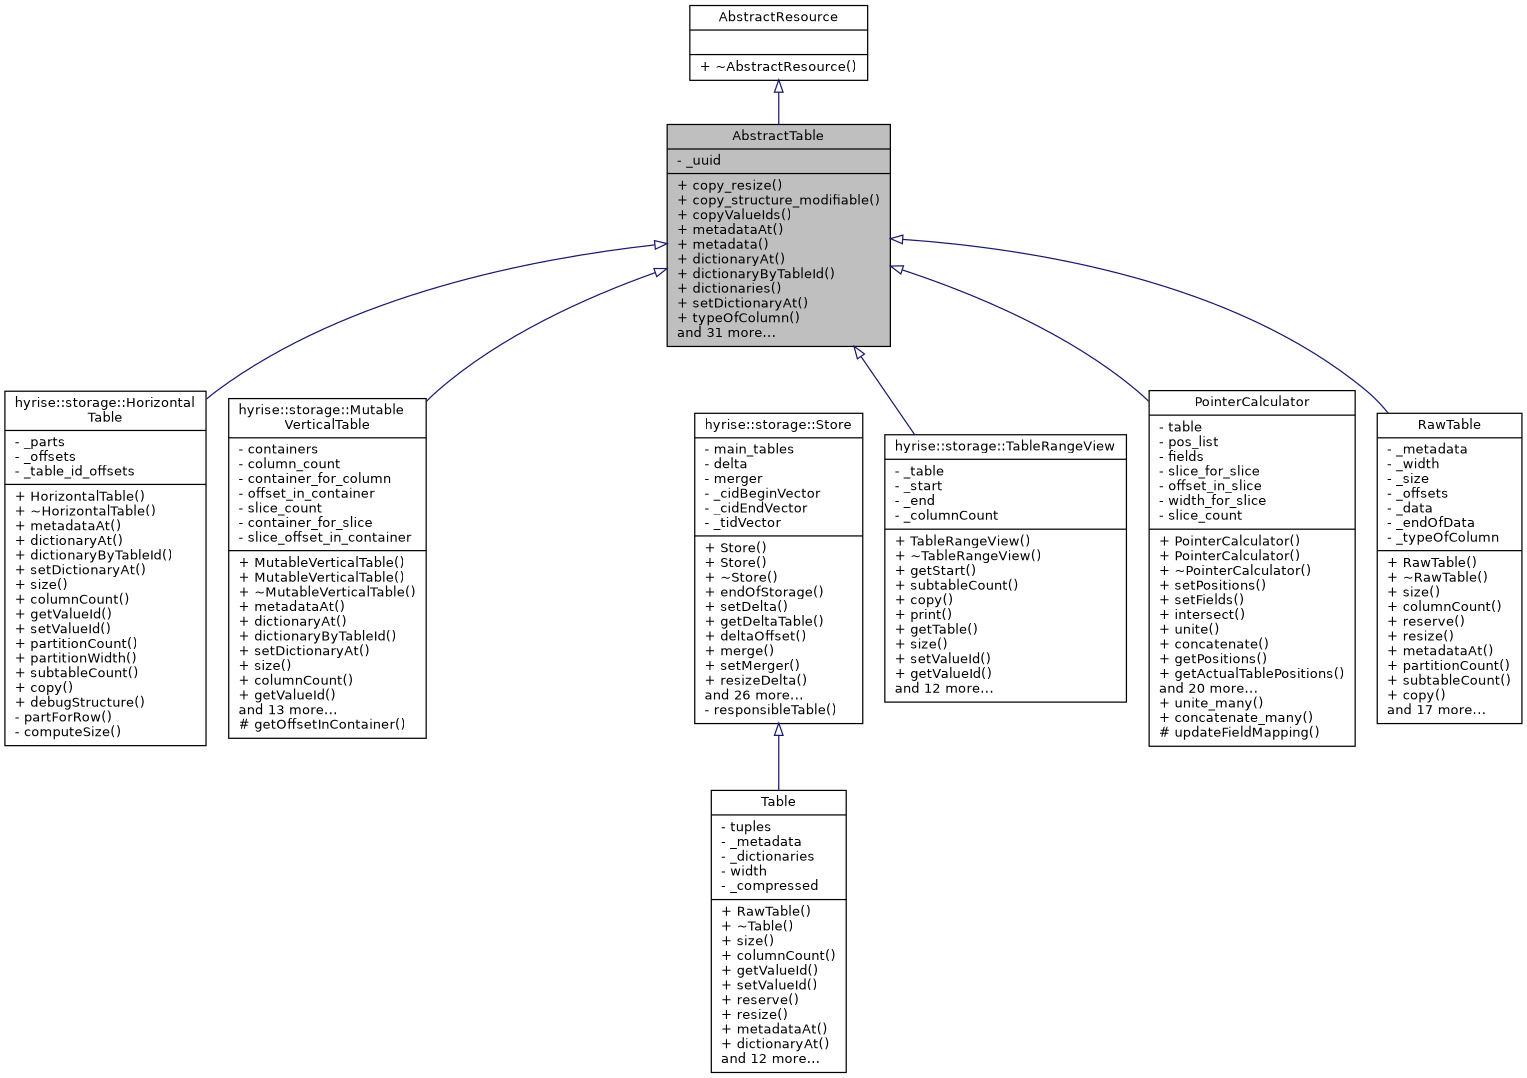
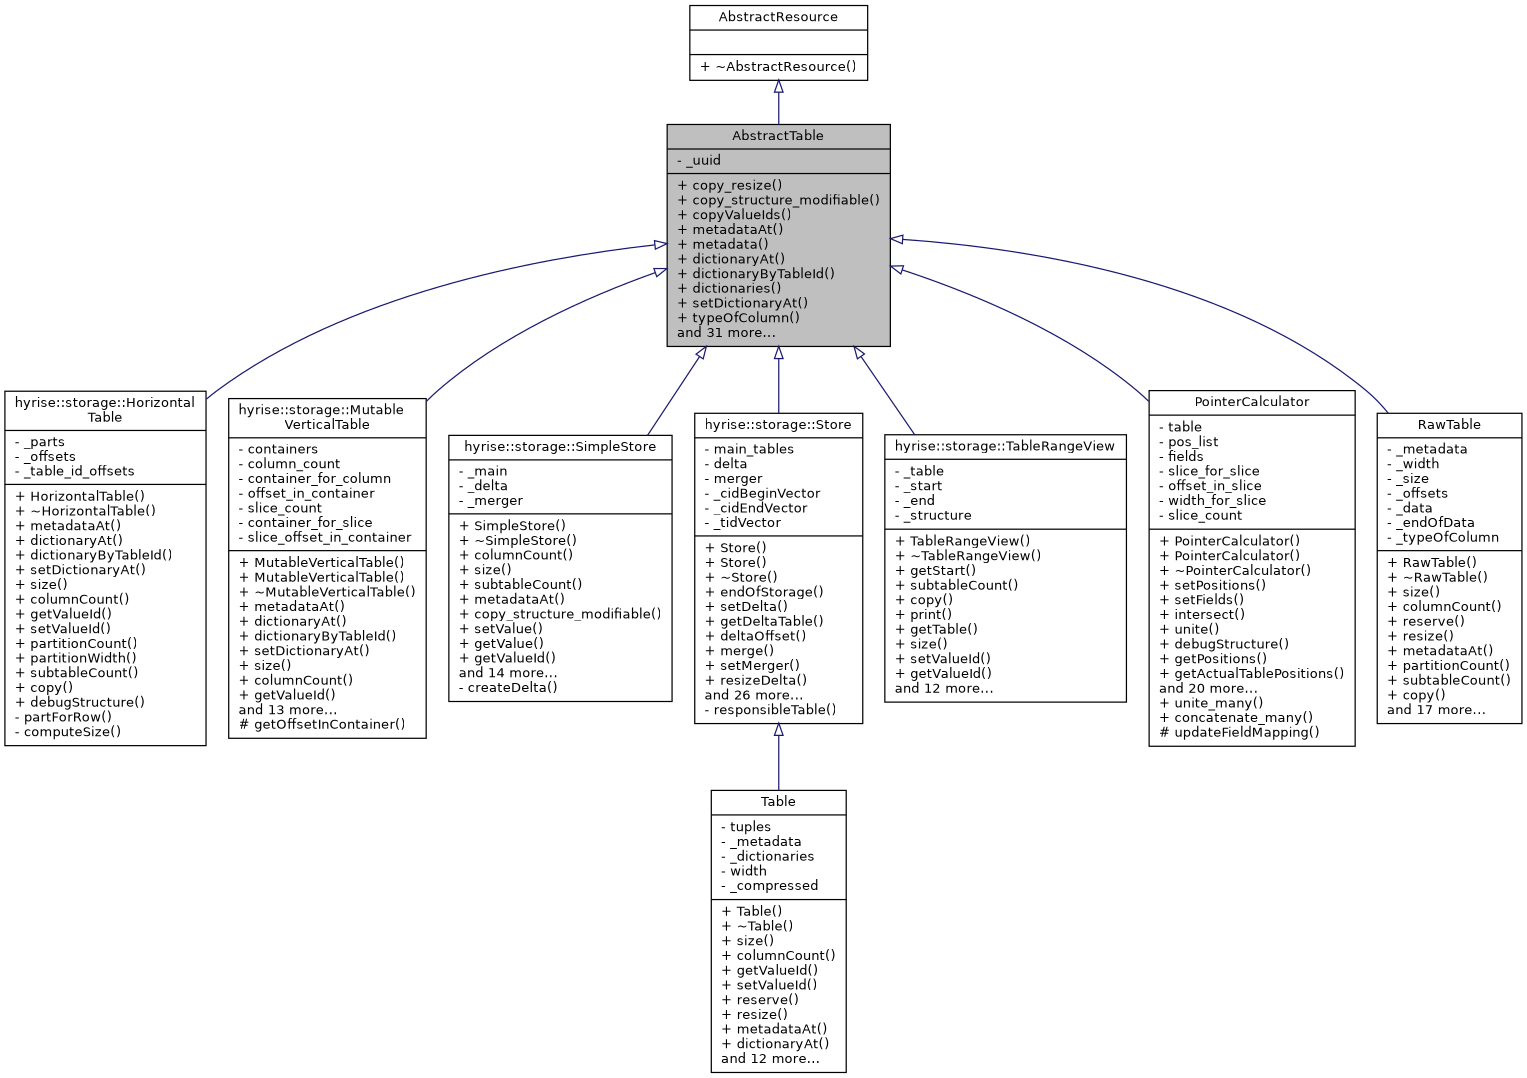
edge "hyrise::storage::Store" -> "AbstractTable": added
node "hyrise::storage::TableRangeView": text "- _columnCount" -> "- _structure"
node "hyrise::storage::SimpleStore": added
node "PointerCalculator": text "+ concatenate()" -> "+ debugStructure()"
node "Table": text "+ RawTable()" -> "+ Table()"
